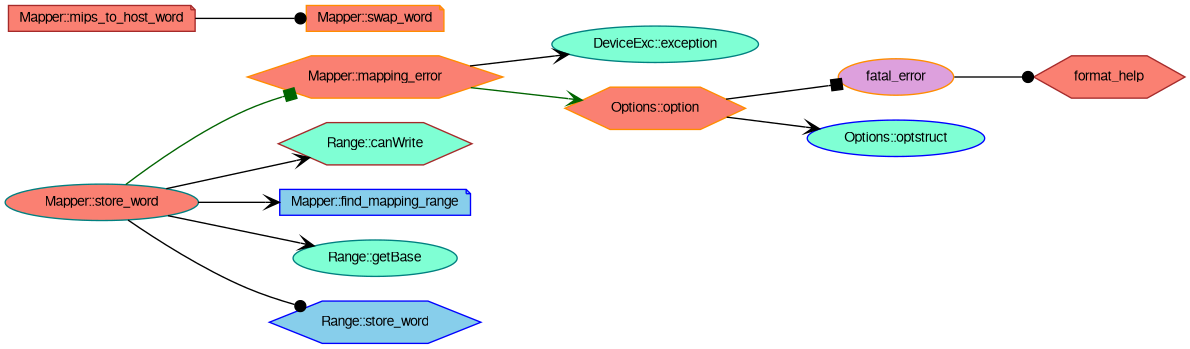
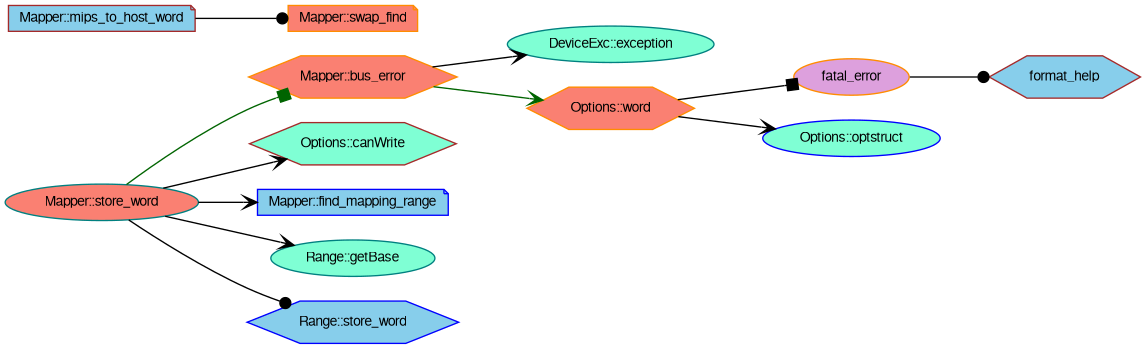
node "Mapper::mips_to_host_word": fillcolor salmon -> skyblue
node "Mapper::swap_word": label "Mapper::swap_word" -> "Mapper::swap_find"
node "Mapper::mapping_error": label "Mapper::mapping_error" -> "Mapper::bus_error"
node "format_help": fillcolor salmon -> skyblue
node "Options::option": label "Options::option" -> "Options::word"
node "Range::canWrite": label "Range::canWrite" -> "Options::canWrite"
